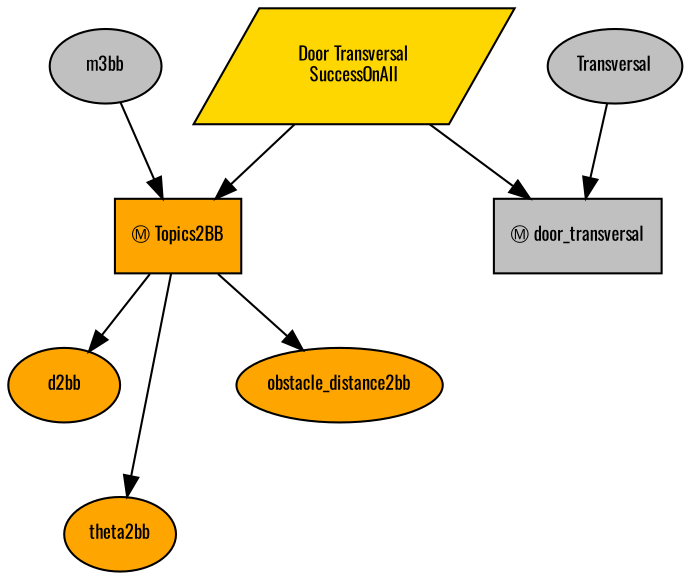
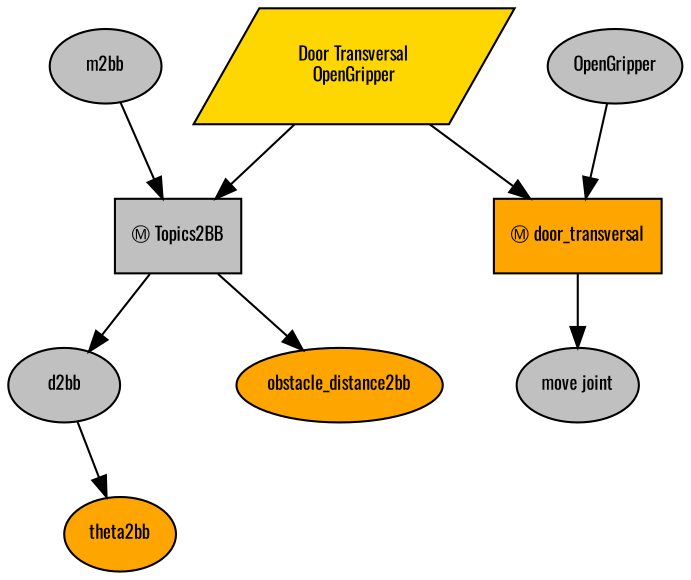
node "m3bb": label "m3bb" -> "m2bb"
node "Door Transversal SuccessOnAll": label "Door Transversal SuccessOnAll" -> "Door Transversal OpenGripper"
node "Transversal": label "Transversal" -> "OpenGripper"
node "Ⓜ Topics2BB": fillcolor orange -> gray
node "Ⓜ door_transversal": fillcolor gray -> orange
edge "Ⓜ Topics2BB" -> "theta2bb": now "d2bb" -> "theta2bb"
node "d2bb": fillcolor orange -> gray
node "move joint": added
